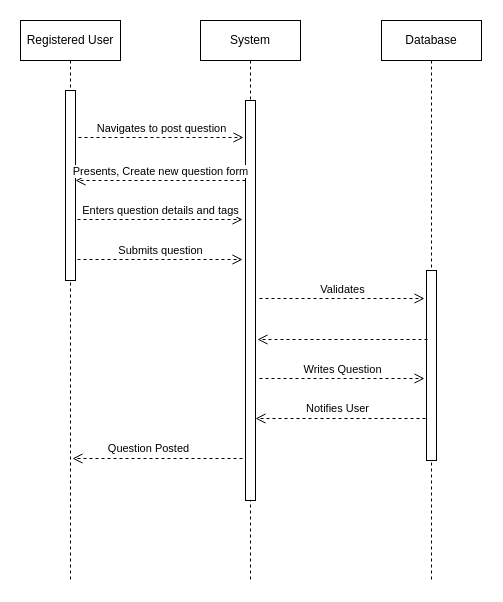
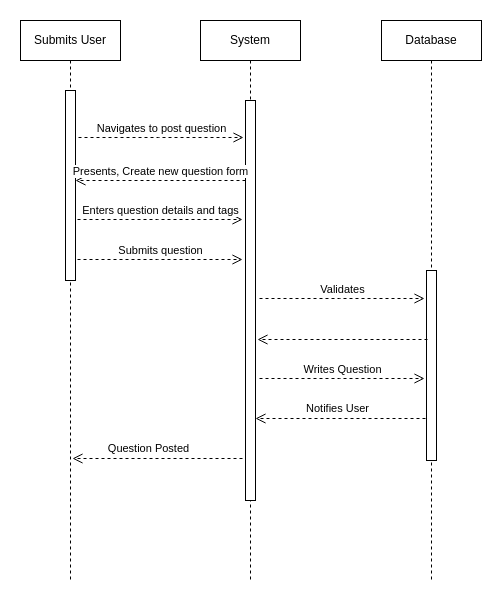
node "Registered User": label "Registered User" -> "Submits User"
